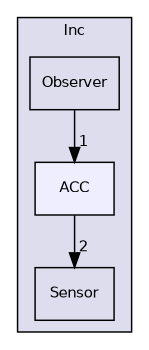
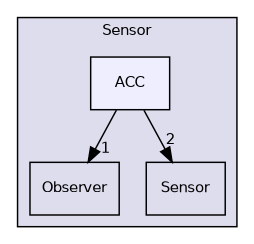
cluster "Inc": label "Inc" -> "Sensor"
edge "Observer" -> "ACC": reversed
